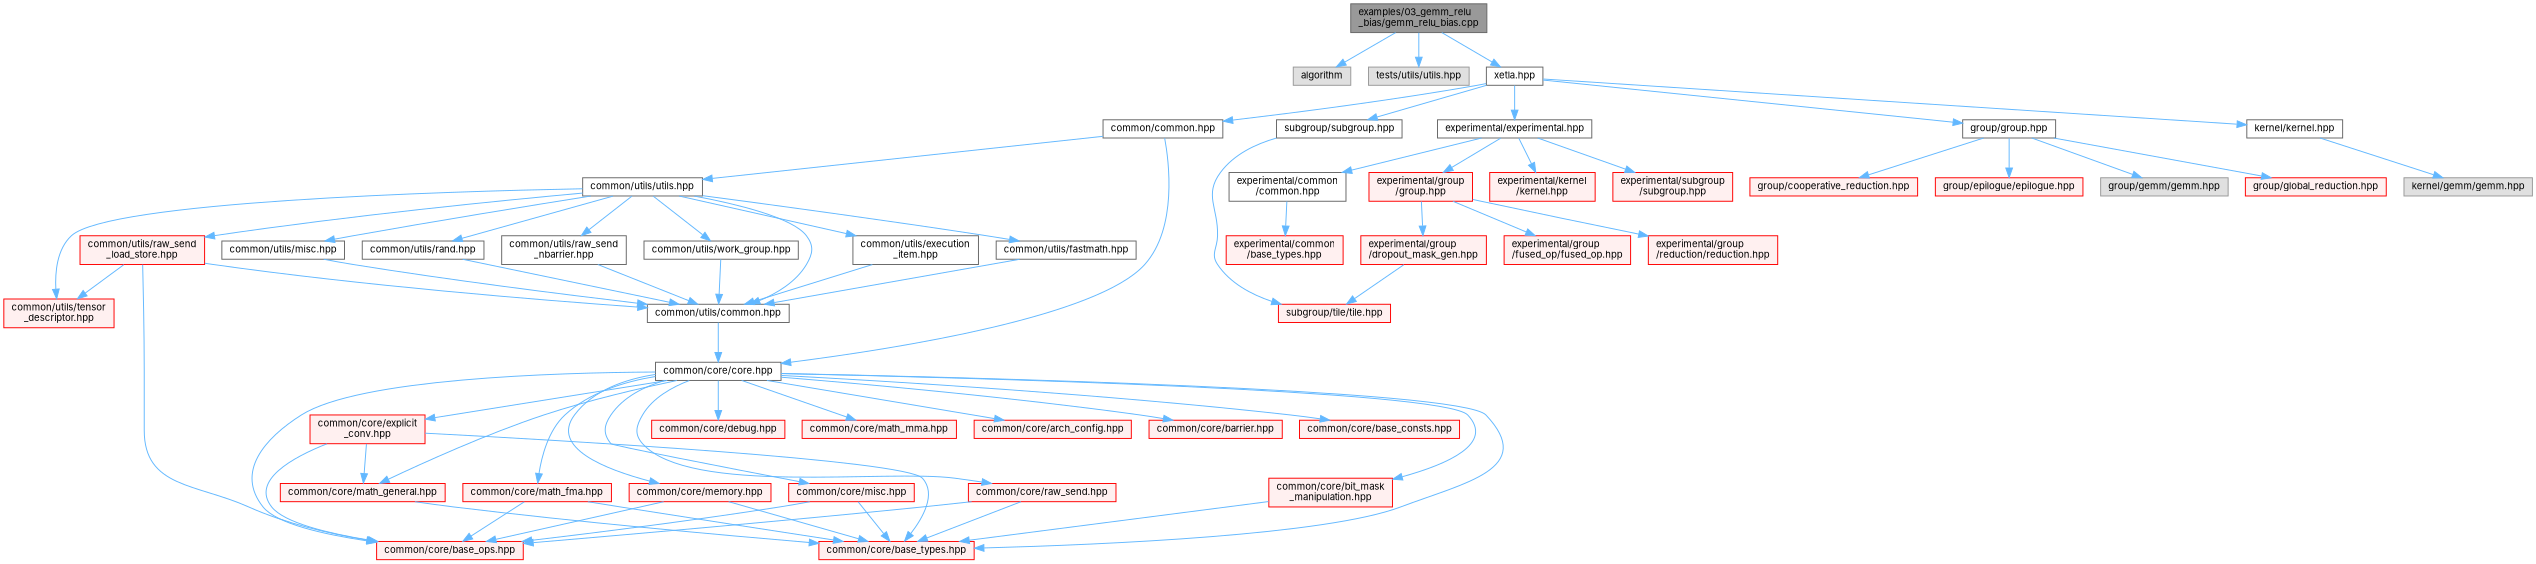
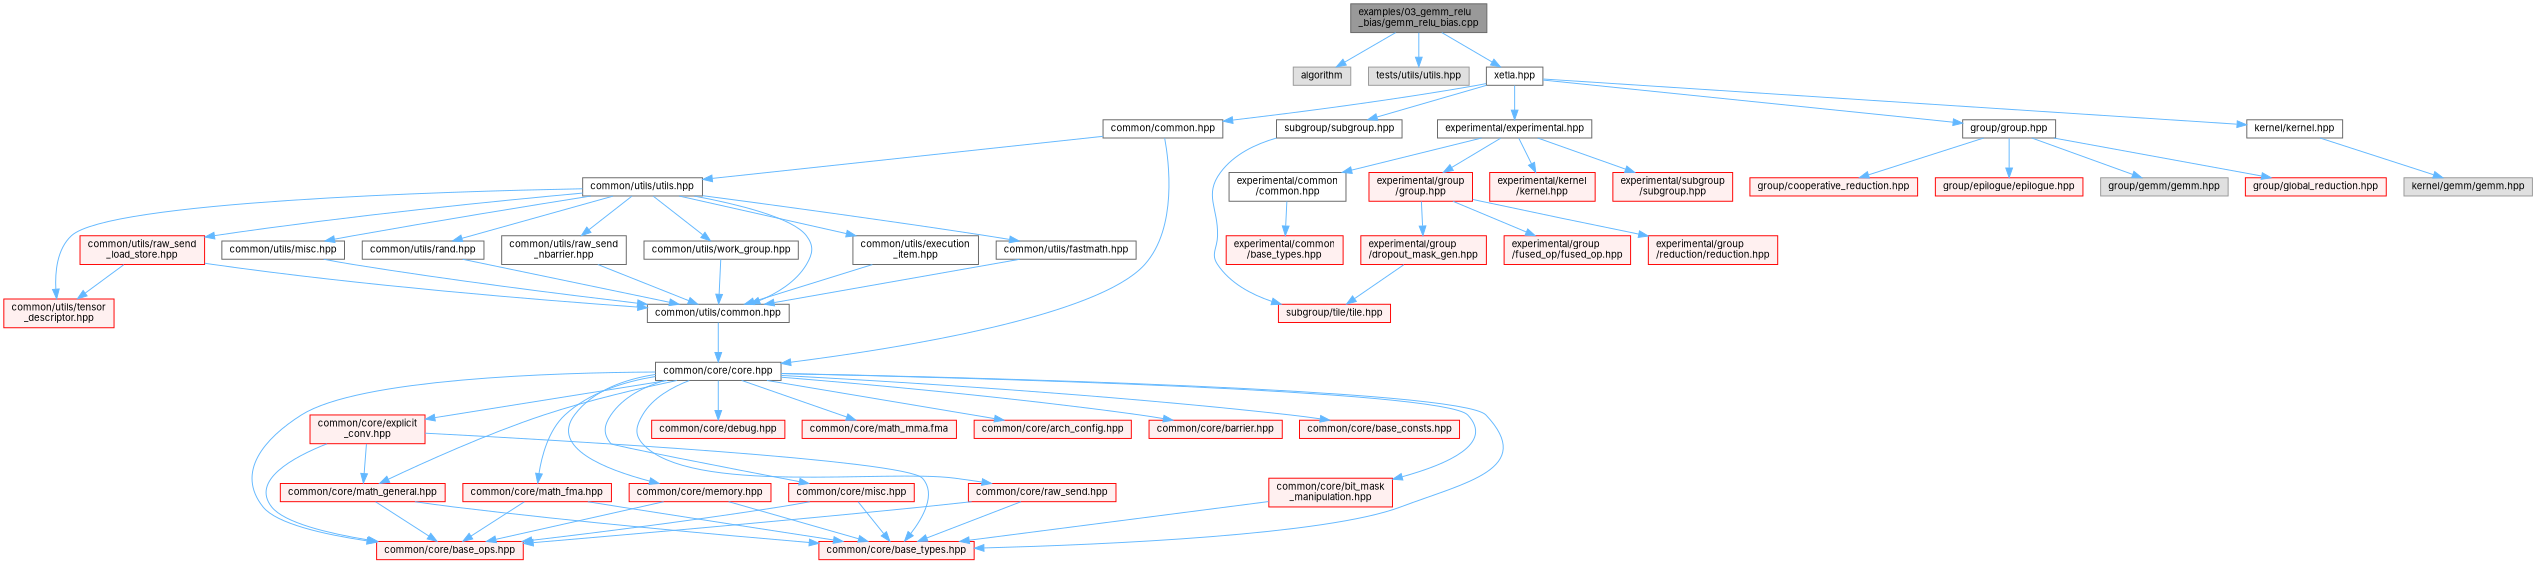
node "common/core/math_mma.hpp": label "common/core/math_mma.hpp" -> "common/core/math_mma.fma"
edge "common/utils/raw_send _load_store.hpp" -> "common/core/base_ops.hpp": now "common/core/math_general.hpp" -> "common/core/base_ops.hpp"
